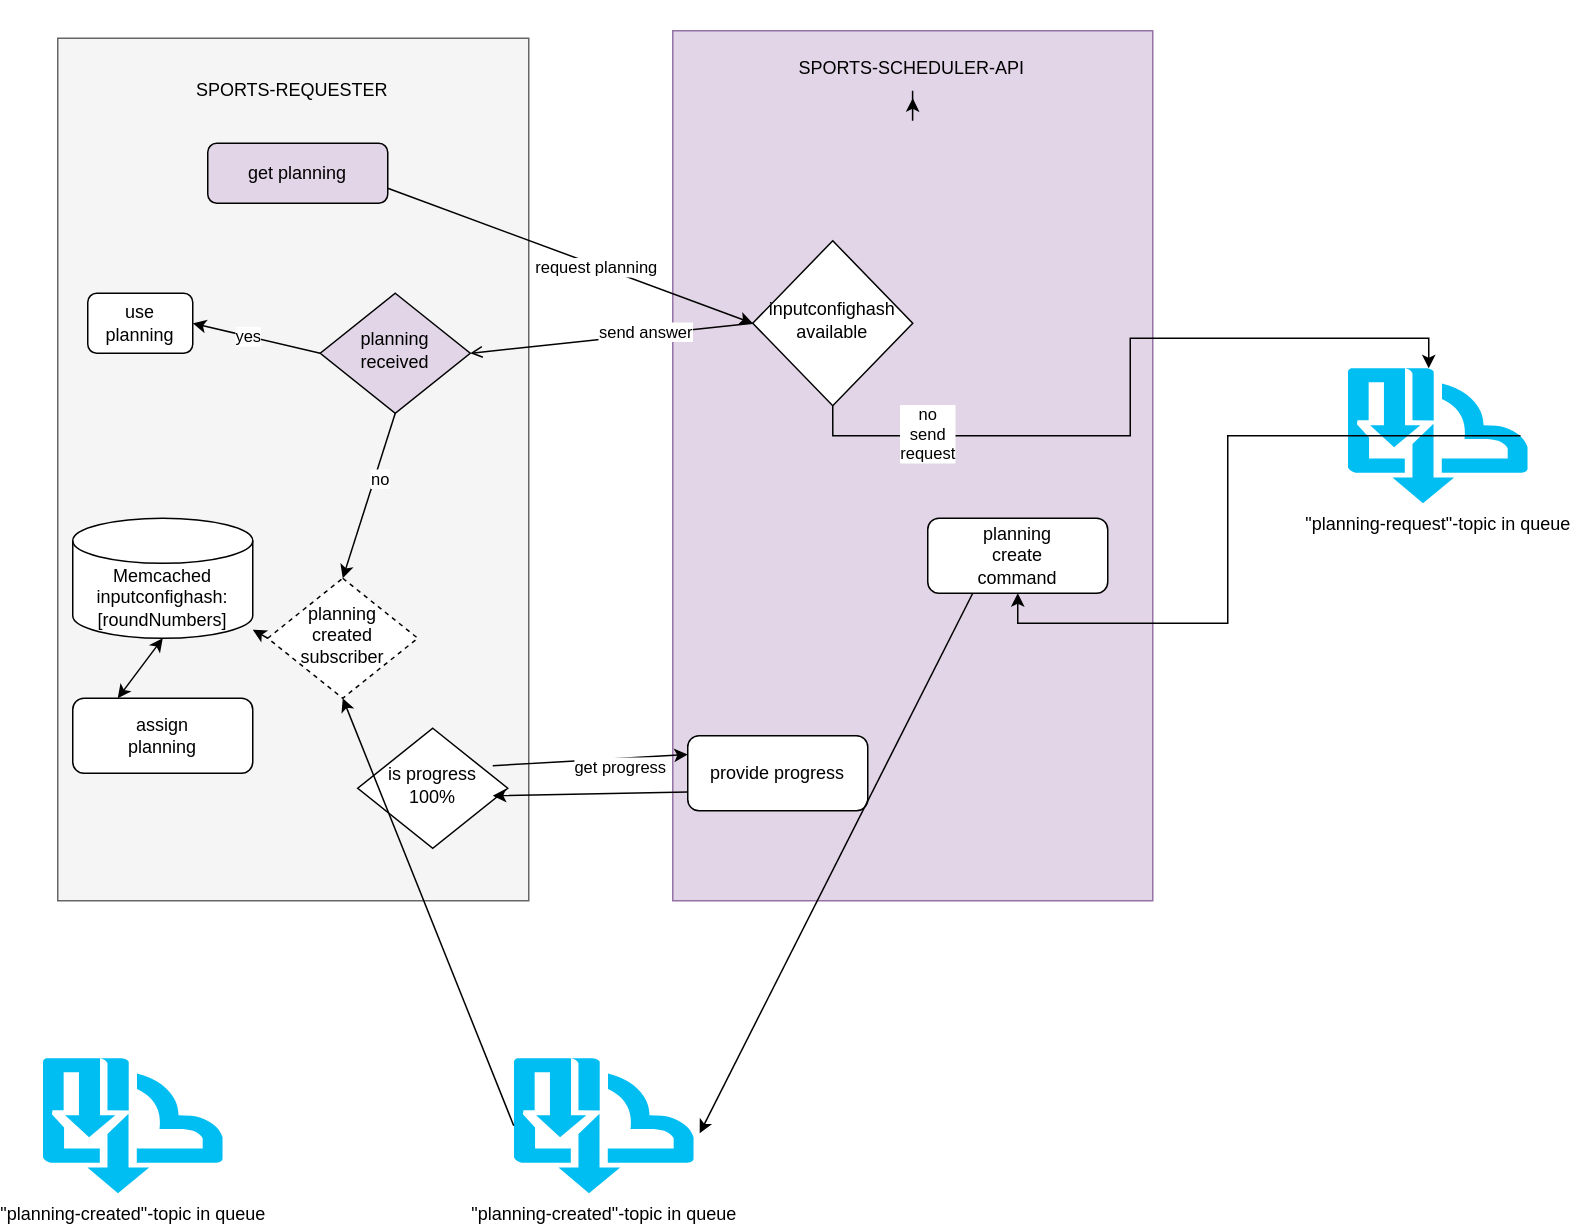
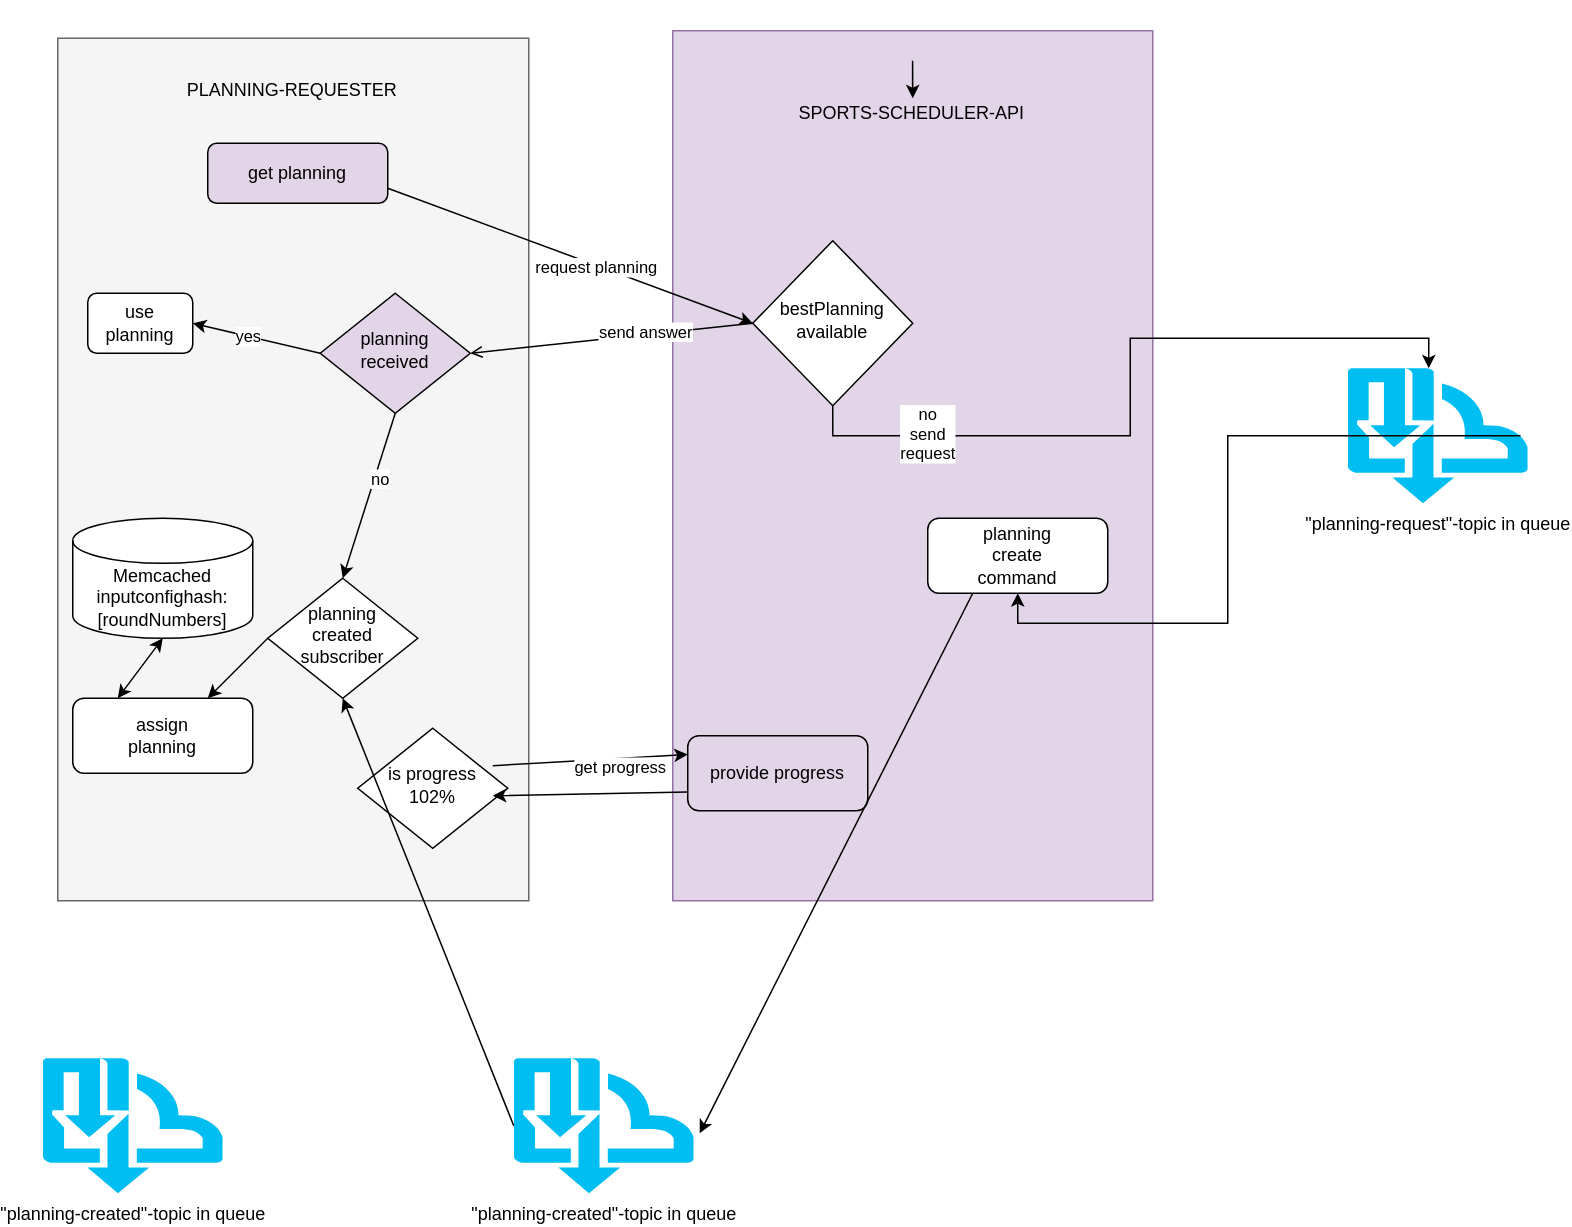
node "SPORTS-SCHEDULER-API": moved (913, 68) -> (913, 113)
node "SPORTS-REQUESTER": label "SPORTS-REQUESTER" -> "PLANNING-REQUESTER"
node "inputconfighash available": label "inputconfighash available" -> "bestPlanning available"
edge "planning created subscriber" -> "Memcached inputconfighash:[roundNumbers]": now "planning created subscriber" -> "assign planning"
node "planning created subscriber": style dashed -> solid
node "provide progress": fillcolor #ffffff -> #e1d5e7
node "is progress 100%": label "is progress 100%" -> "is progress 102%"
